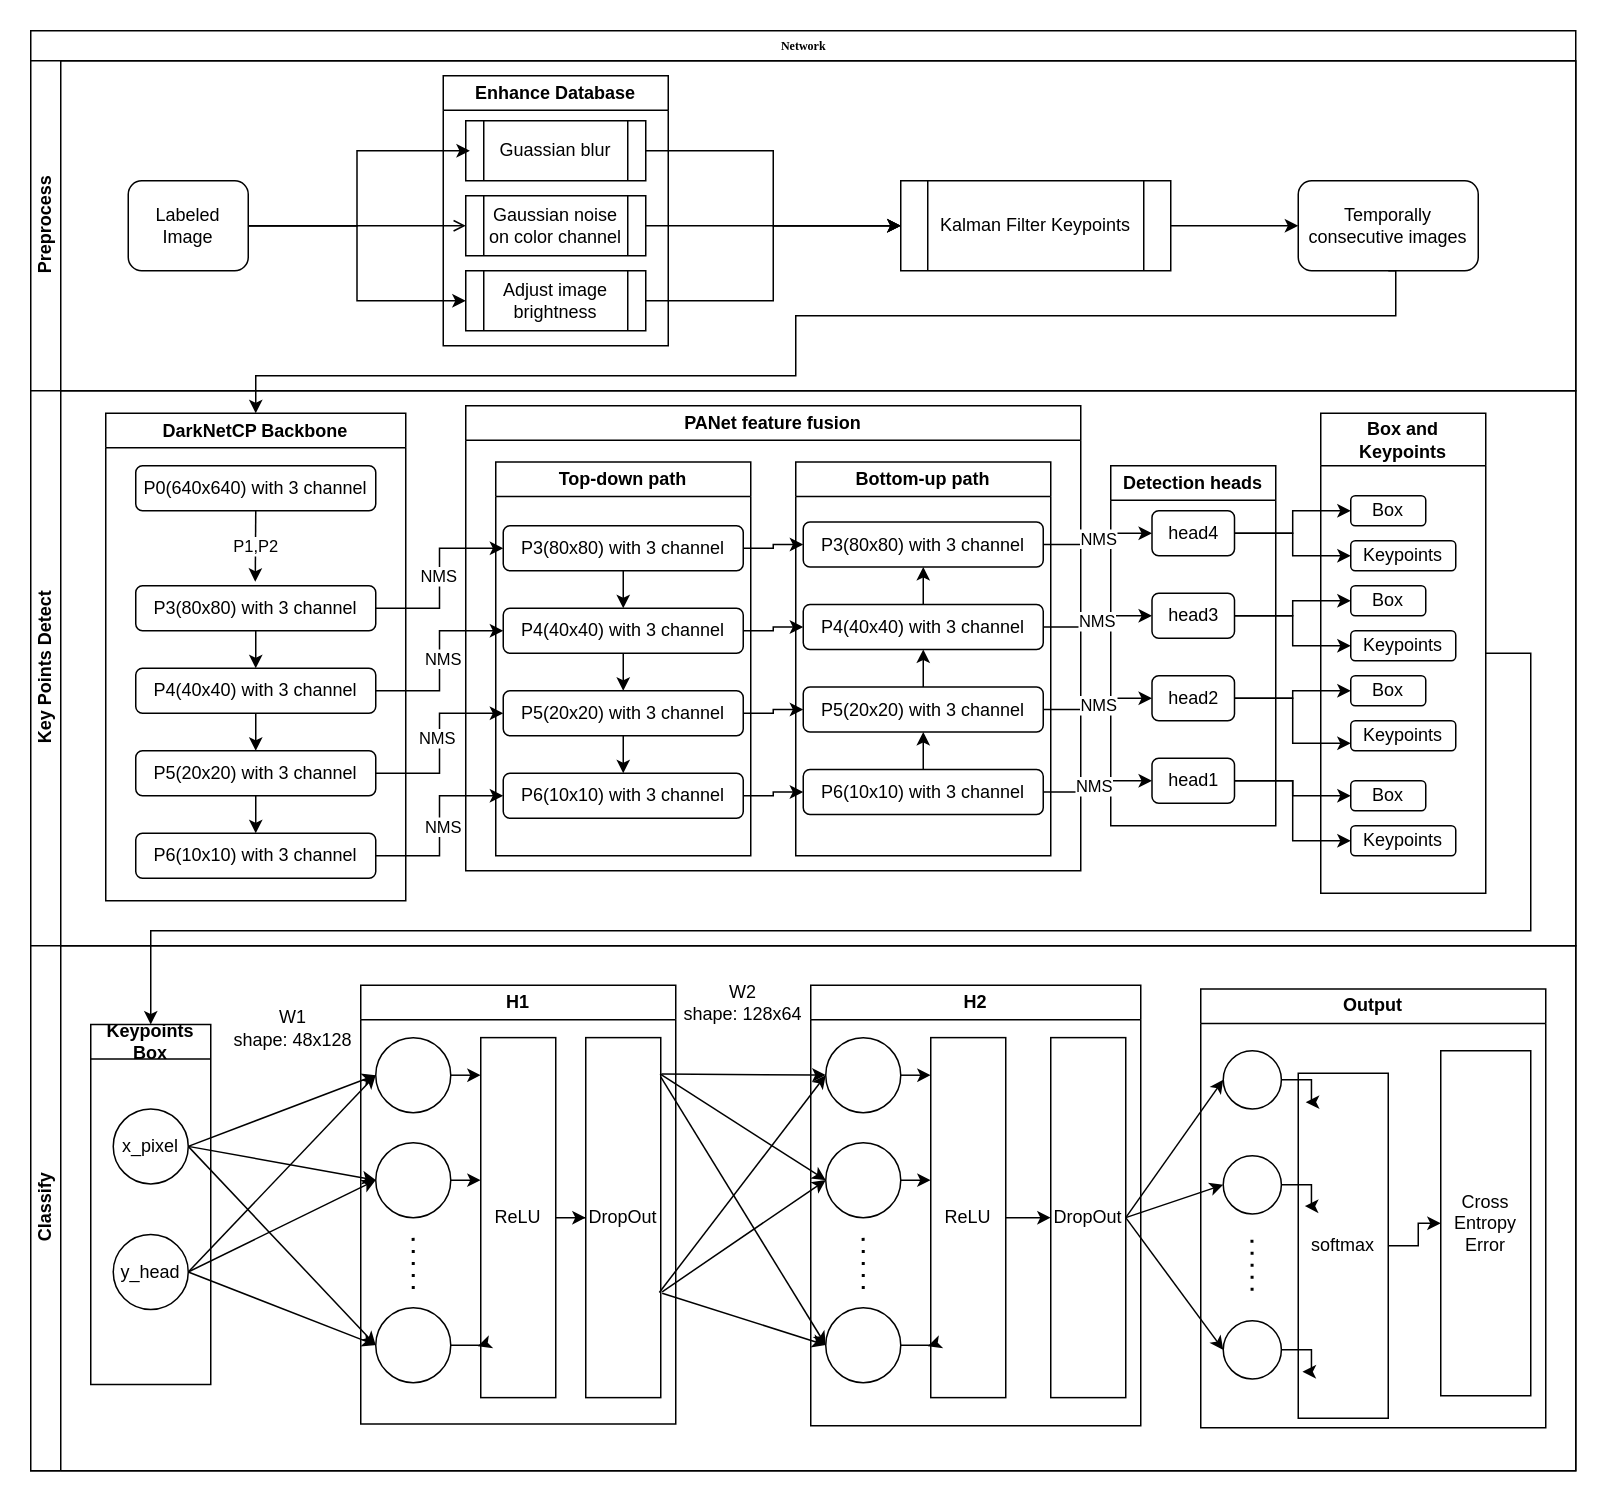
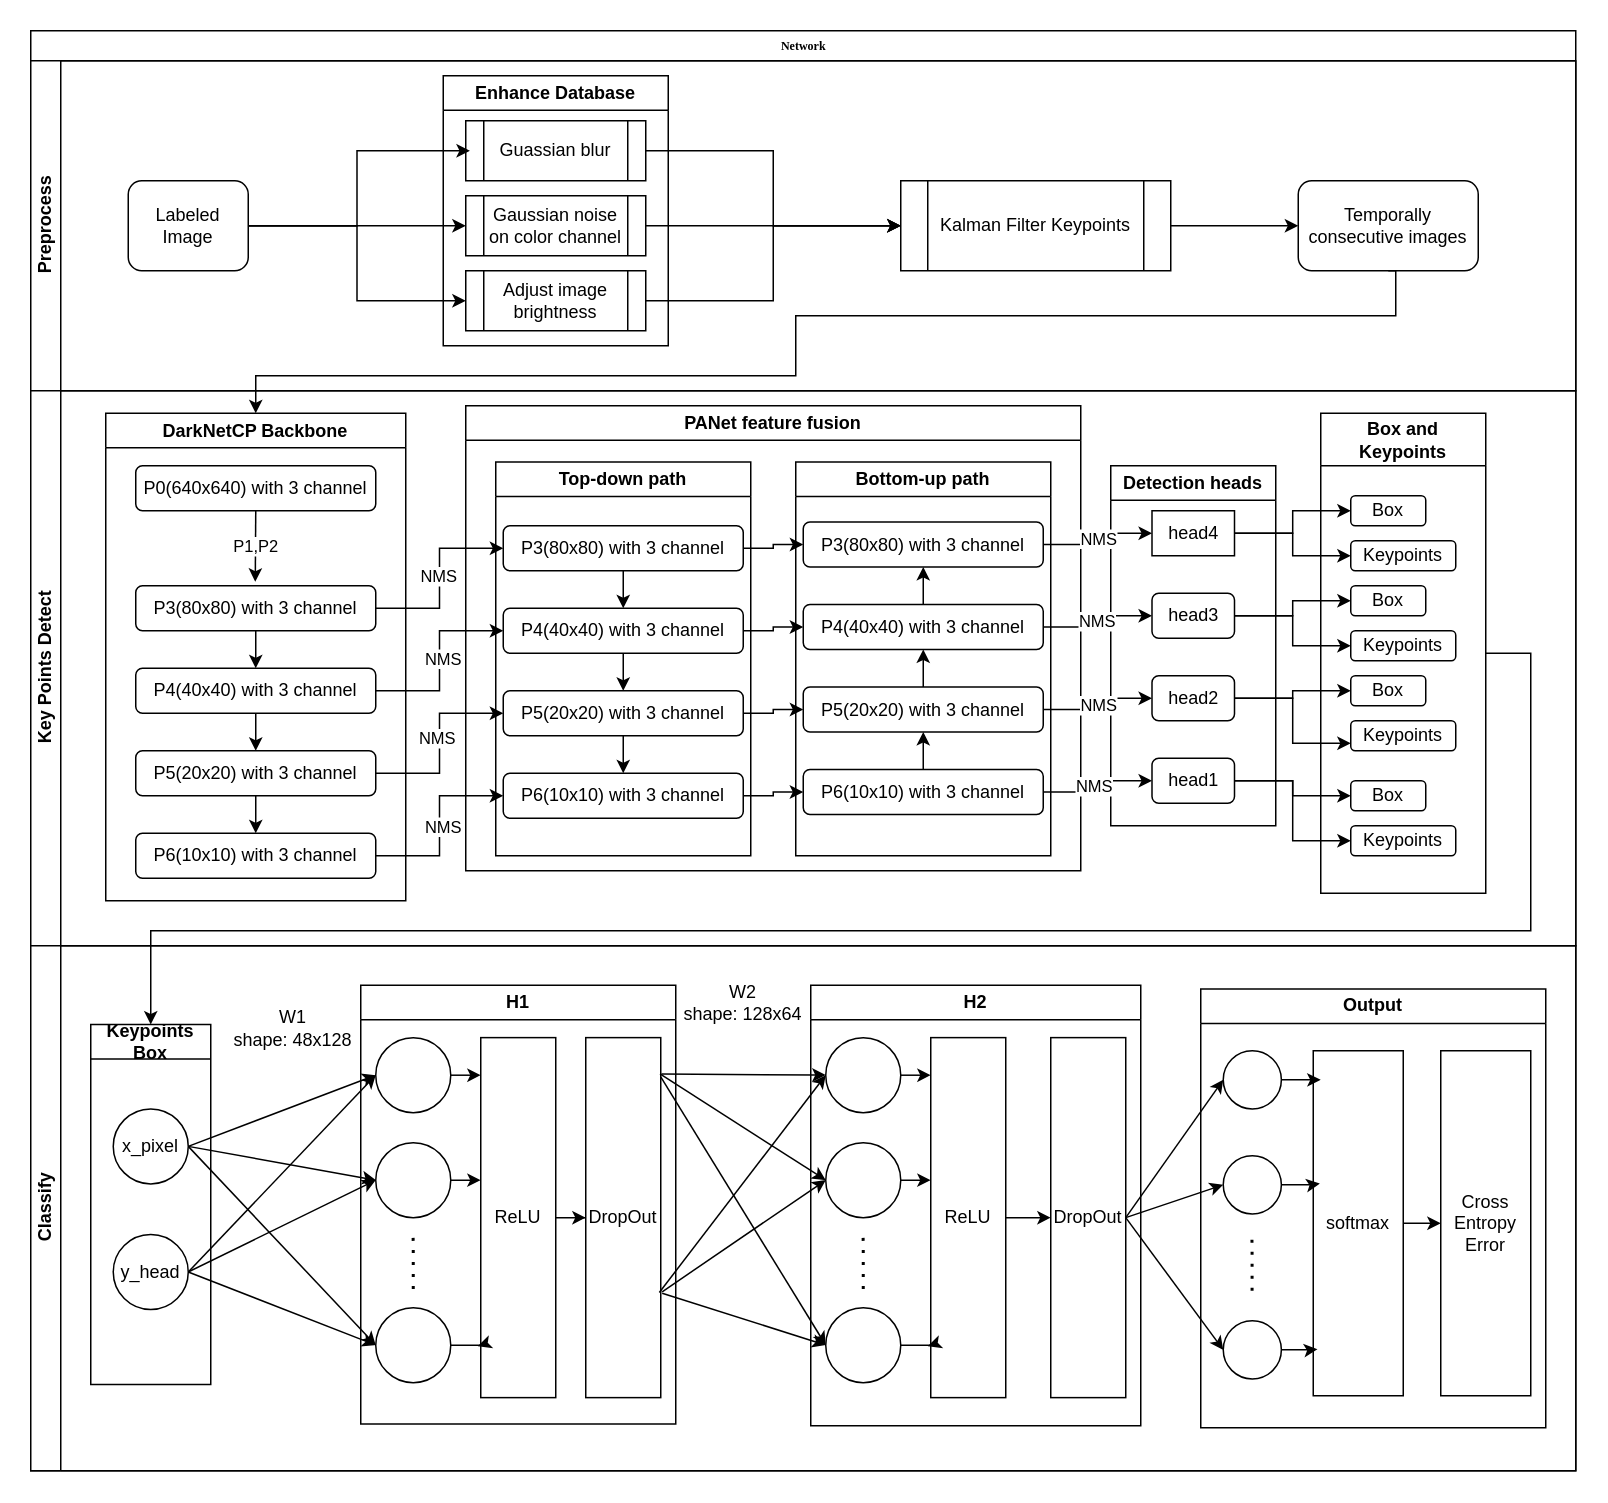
edge "Labeled Image" -> "Gaussian noise on color channel": arrowhead open -> classic
node "head4": shape rounded rectangle -> rectangle
node "softmax": moved (1343, 1246) -> (1358, 1223)
